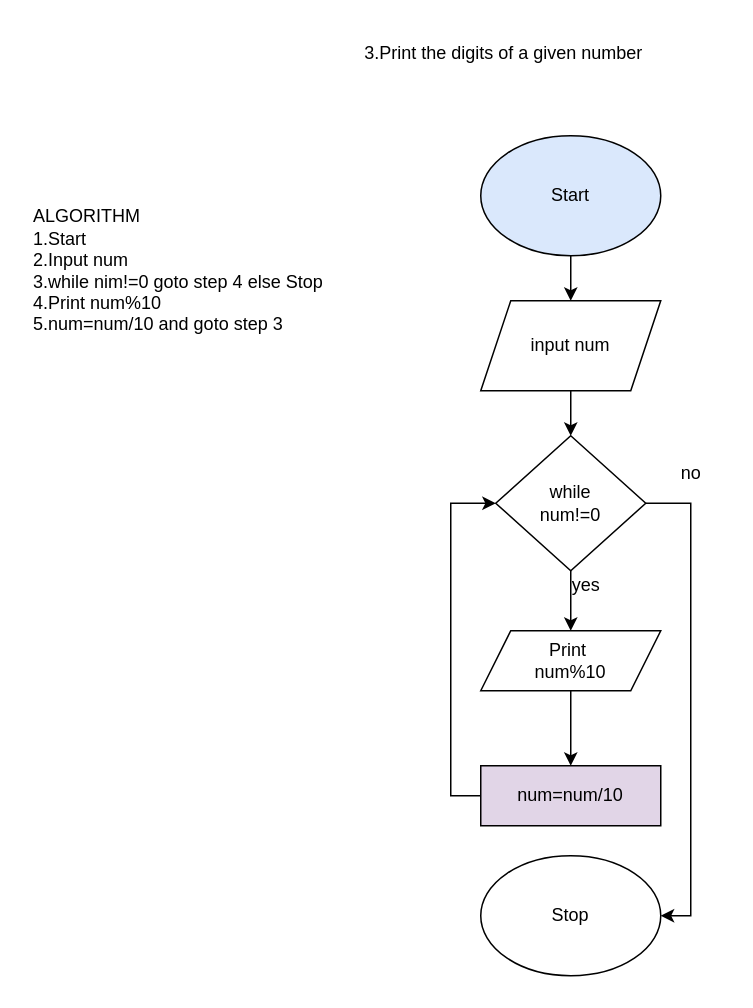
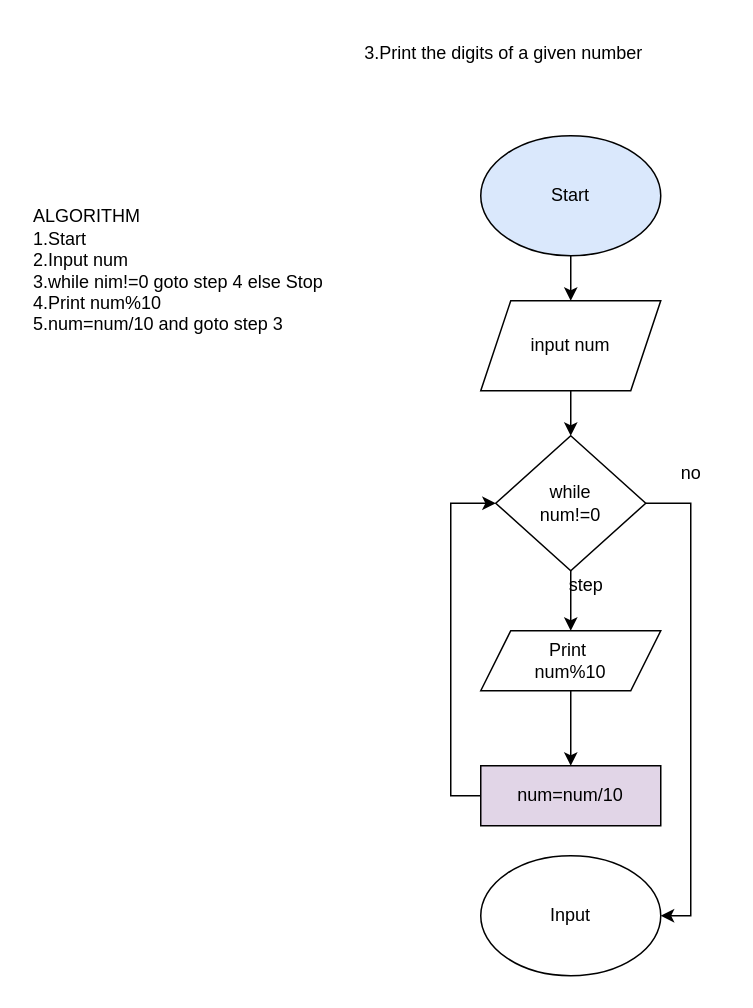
node "yes": label "yes" -> "step"
node "Stop": label "Stop" -> "Input"
